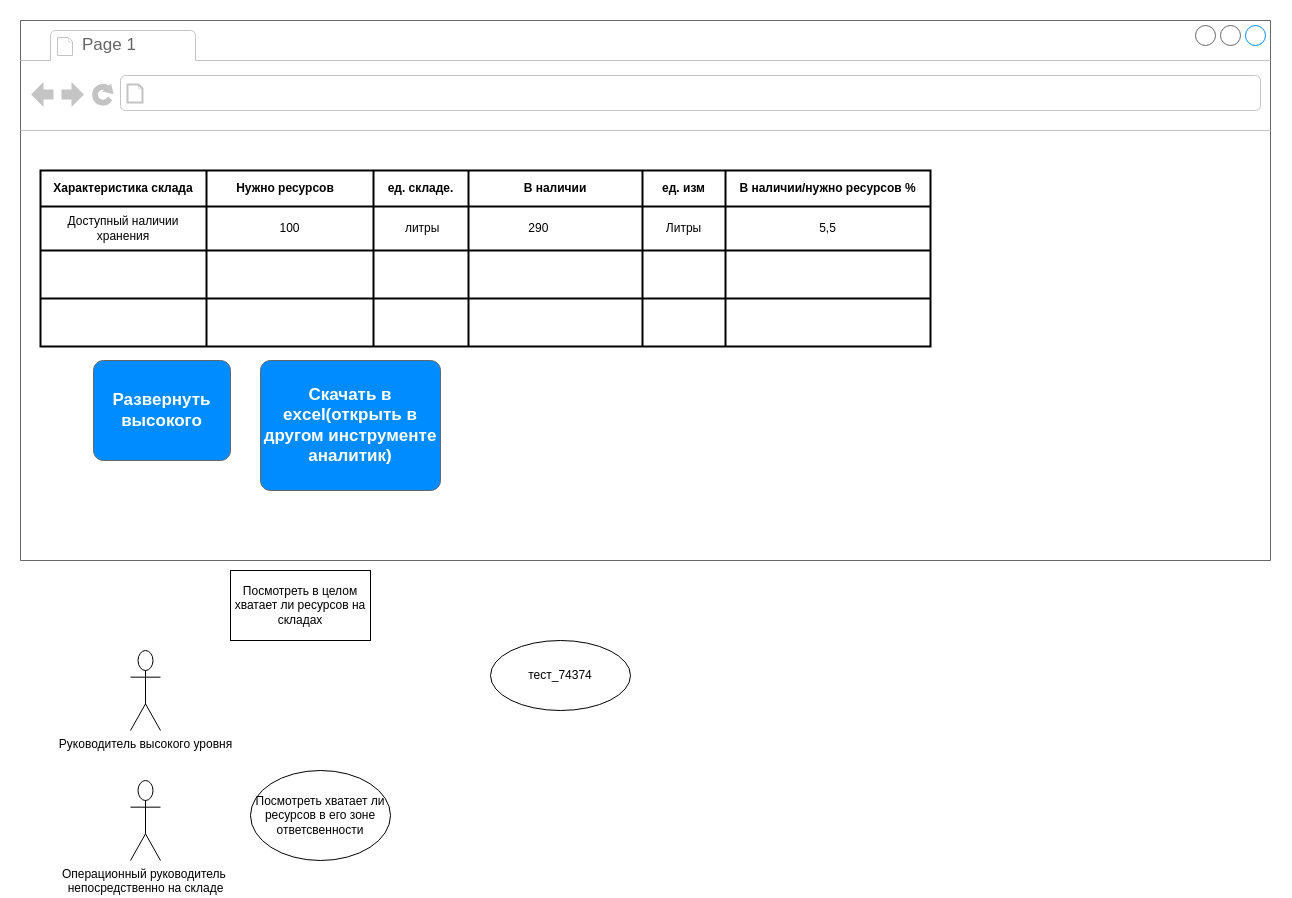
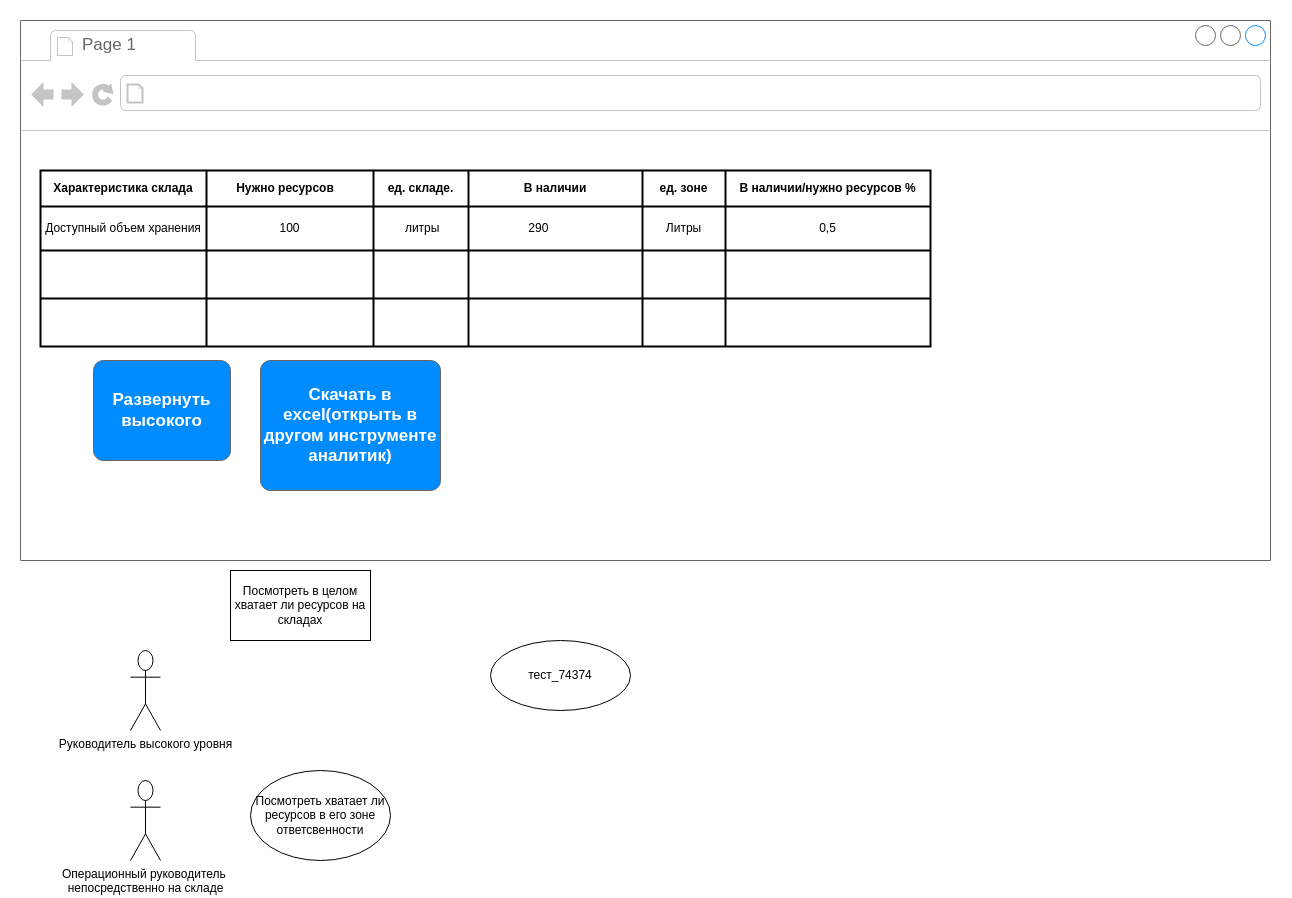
node "ед. изм": label "ед. изм" -> "ед. зоне"
node "Доступный наличии хранения": label "Доступный наличии хранения" -> "Доступный объем хранения"
node "5,5": label "5,5" -> "0,5"
